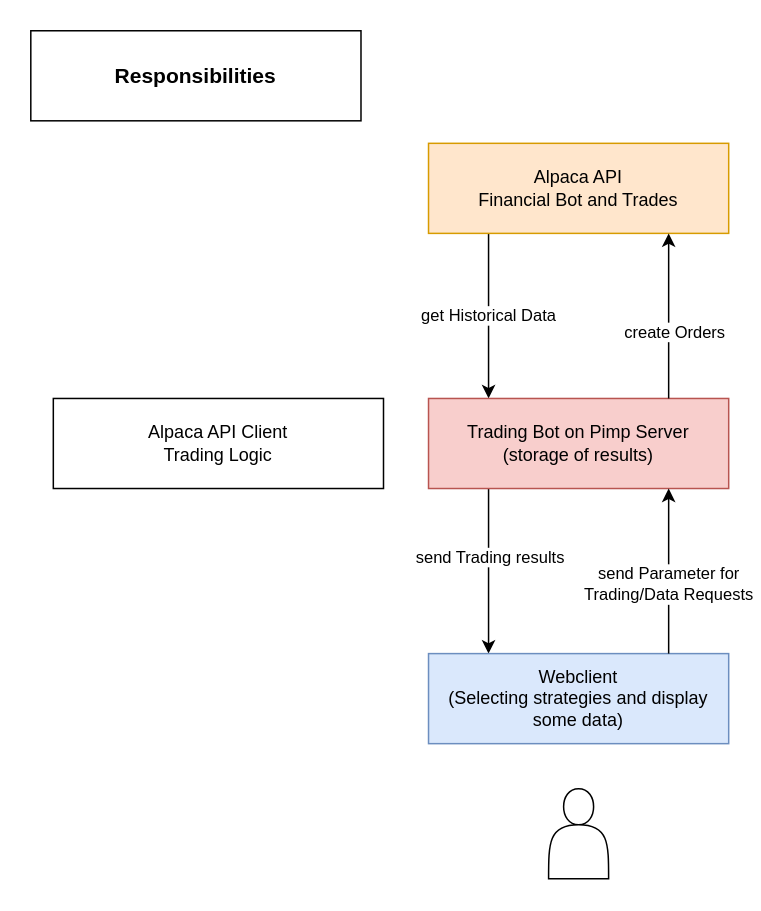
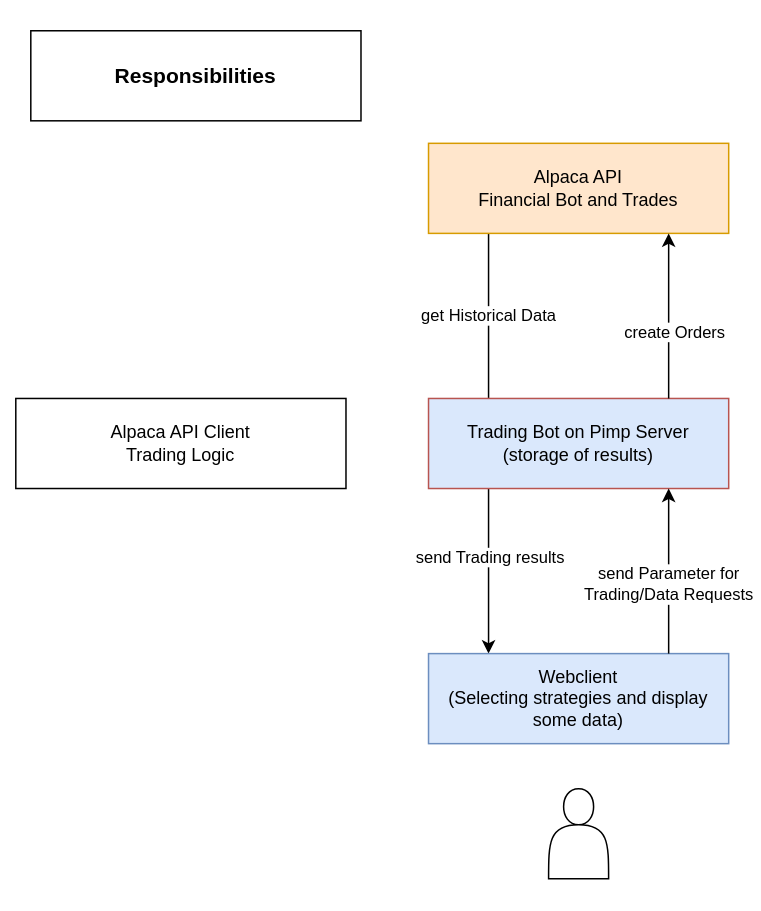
edge "Alpaca API Financial Bot and Trades" -> "Trading Bot on Pimp Server (storage of results)": arrowhead classic -> none
node "Alpaca API Client Trading Logic": moved (218, 443) -> (181, 443)
node "Trading Bot on Pimp Server (storage of results)": fillcolor #f8cecc -> #dae8fc
